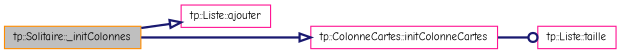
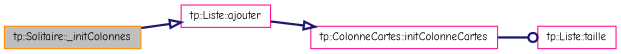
edge "tp::Solitaire::_initColonnes" -> "tp::ColonneCartes::initColonneCartes": now "tp::Liste::ajouter" -> "tp::ColonneCartes::initColonneCartes"
